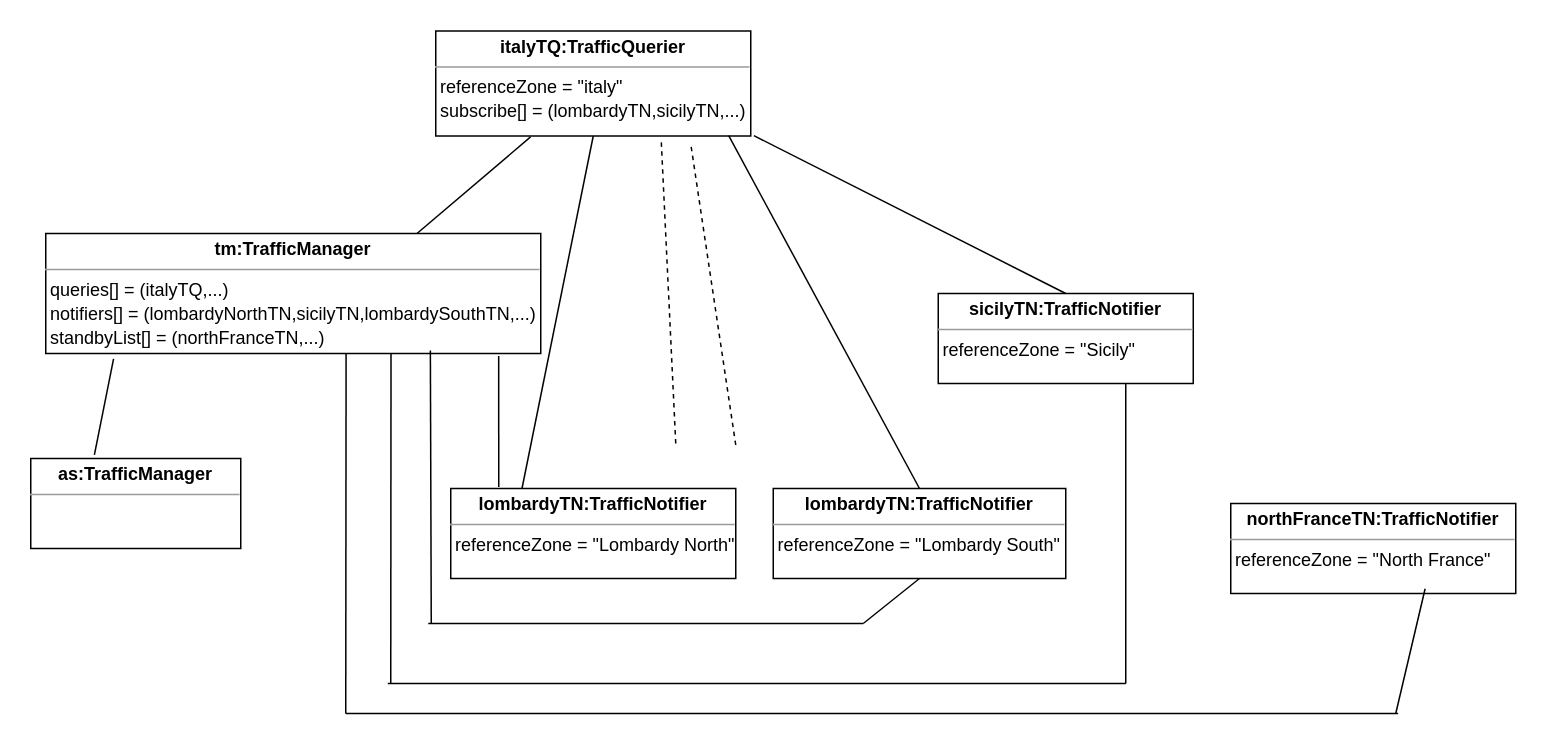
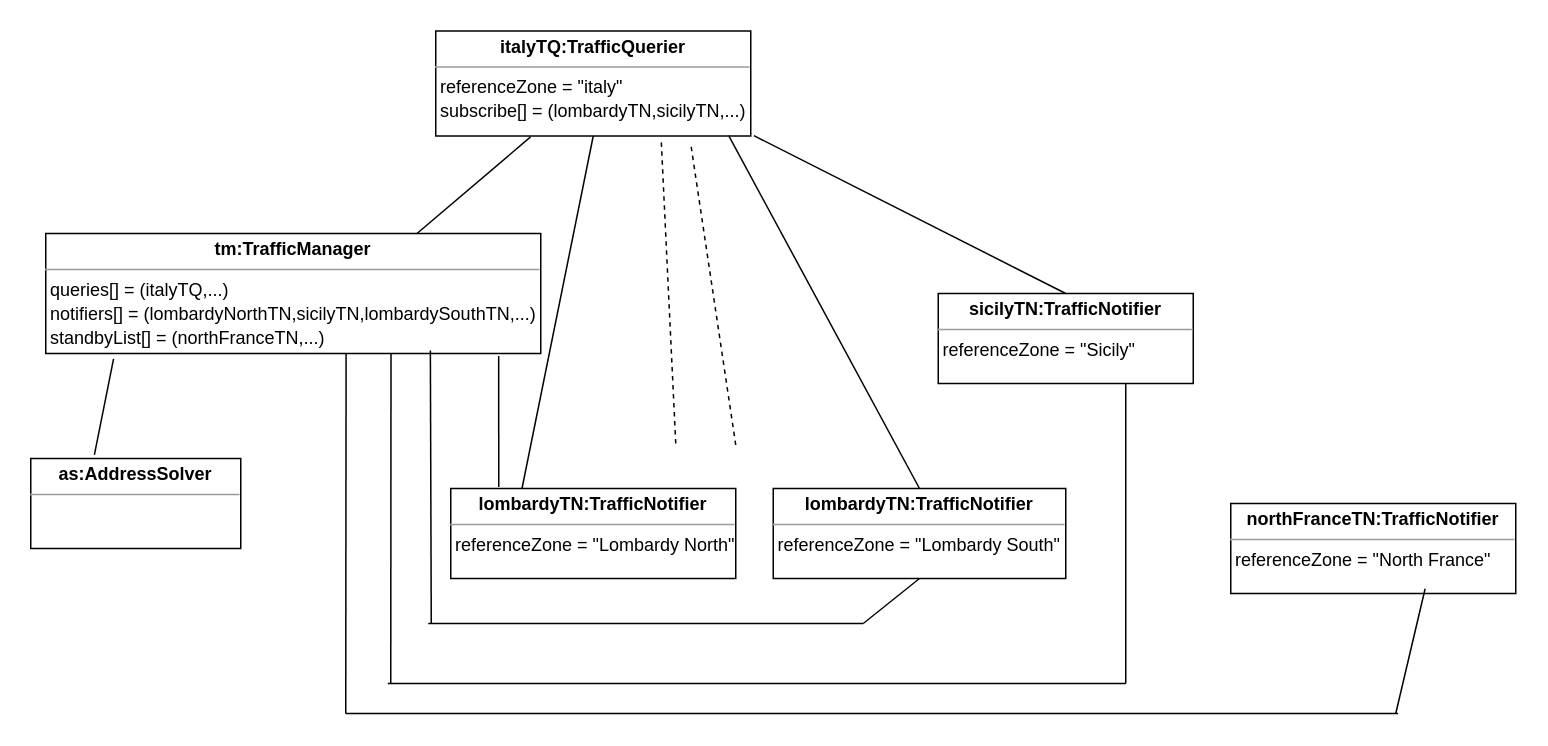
node "as:TrafficManager": label "as:TrafficManager" -> "as:AddressSolver"
